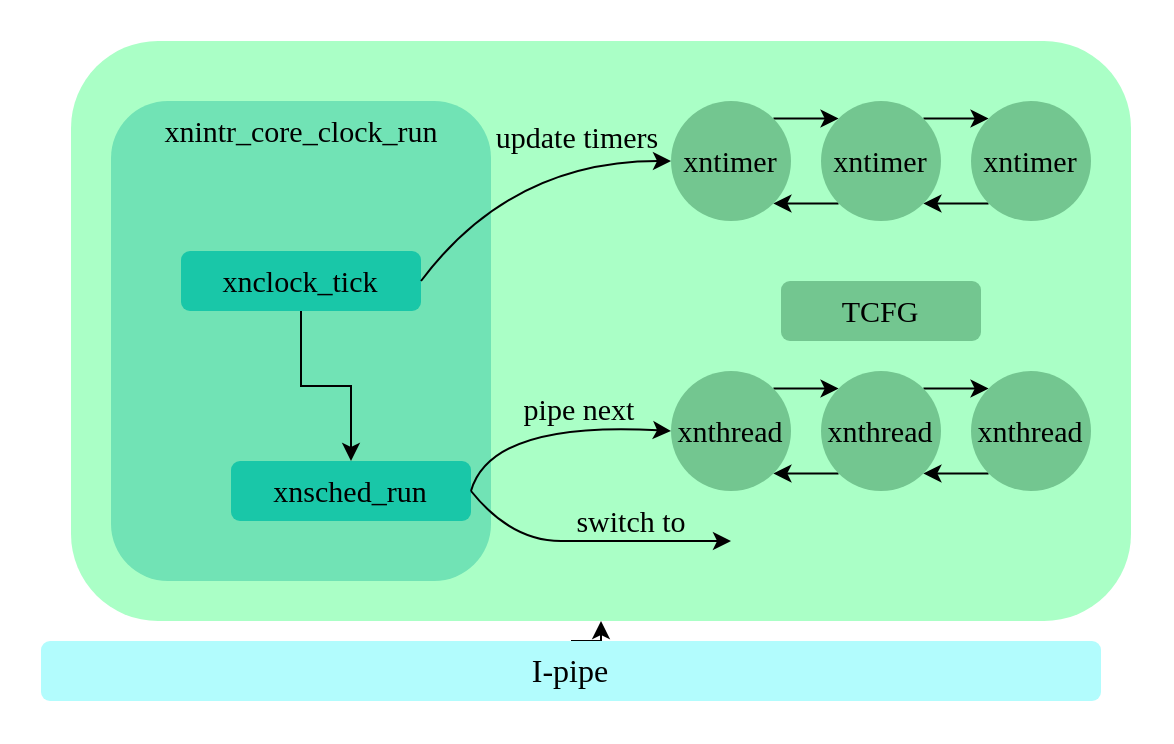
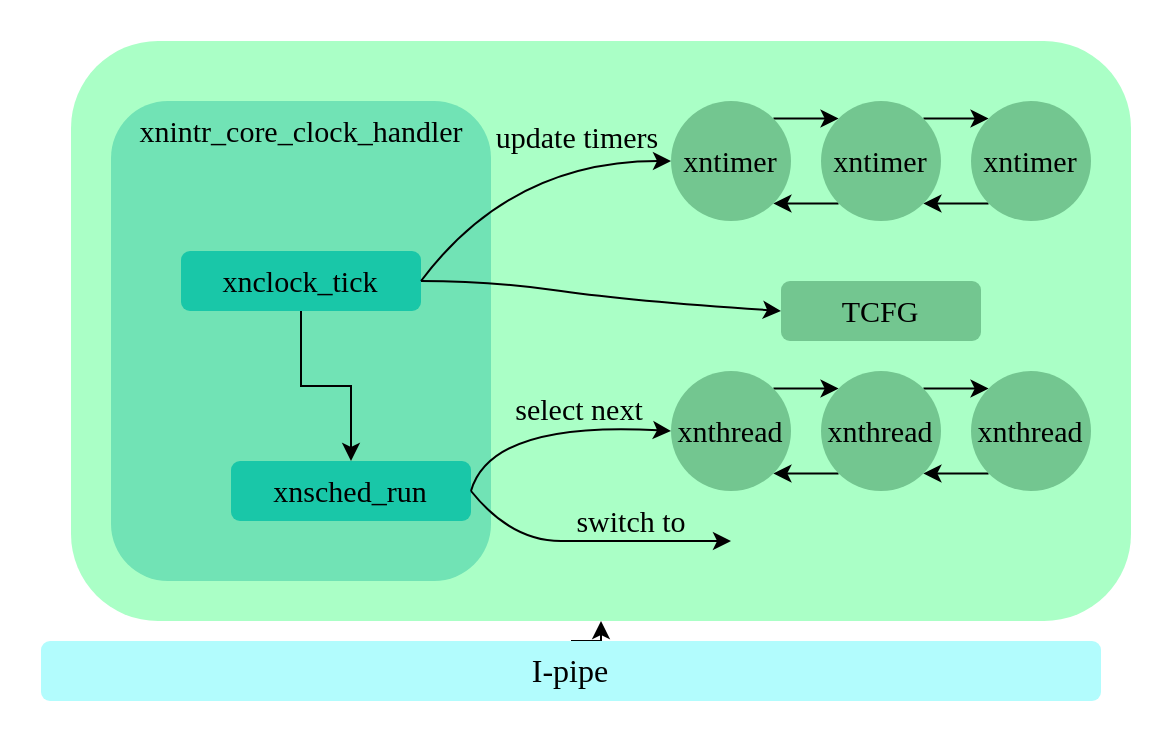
node "xnintr_core_clock_run": label "xnintr_core_clock_run" -> "xnintr_core_clock_handler"
edge "xnclock_tick" -> "TCFG": added
node "pipe next": label "pipe next" -> "select next"
